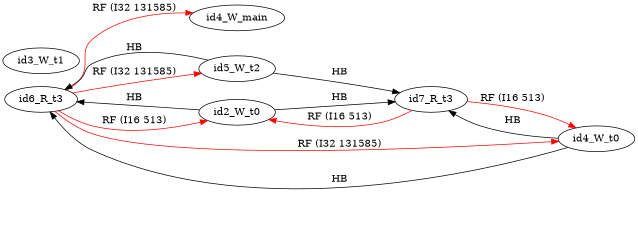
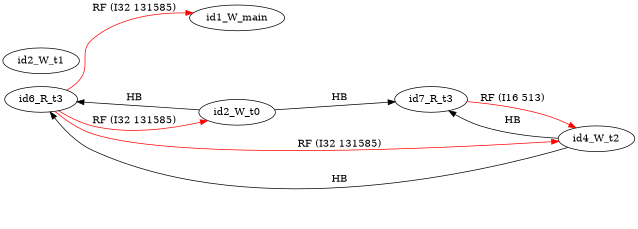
node "id4_W_main": label "id4_W_main" -> "id1_W_main"
node "id3_W_t1": label "id3_W_t1" -> "id2_W_t1"
node "id5_W_t2": removed
edge "id6_R_t3" -> "id2_W_t0": label "RF (I16 513)" -> "RF (I32 131585)"
edge "id7_R_t3" -> "id2_W_t0": removed, label "RF (I16 513)"
node "id4_W_t0": label "id4_W_t0" -> "id4_W_t2"
